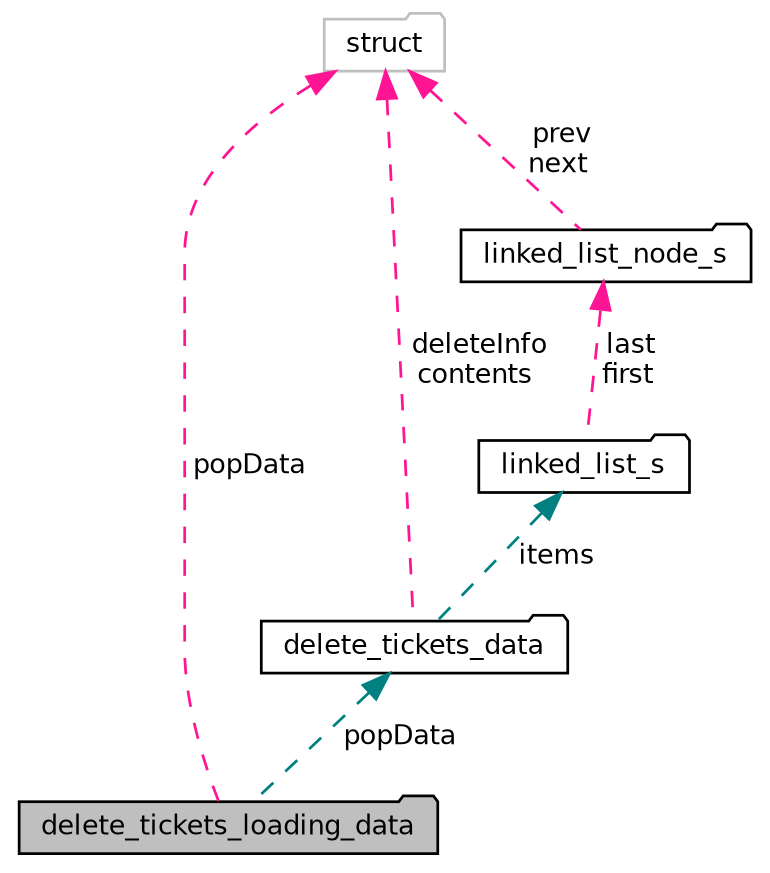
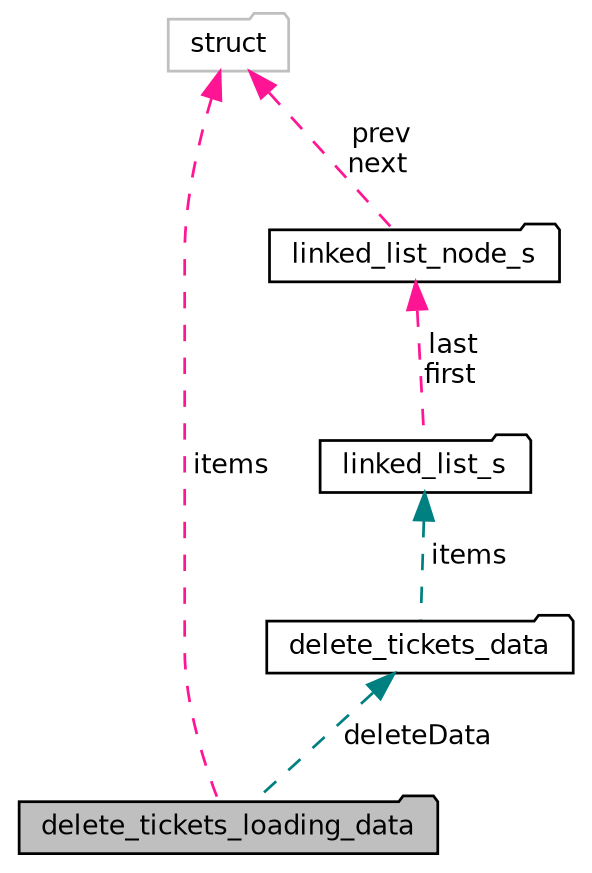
edge "delete_tickets_data" -> "struct": removed, label "deleteInfo contents"
edge "delete_tickets_loading_data" -> "struct": label " popData" -> " items"
edge "delete_tickets_loading_data" -> "delete_tickets_data": label " popData" -> " deleteData"
